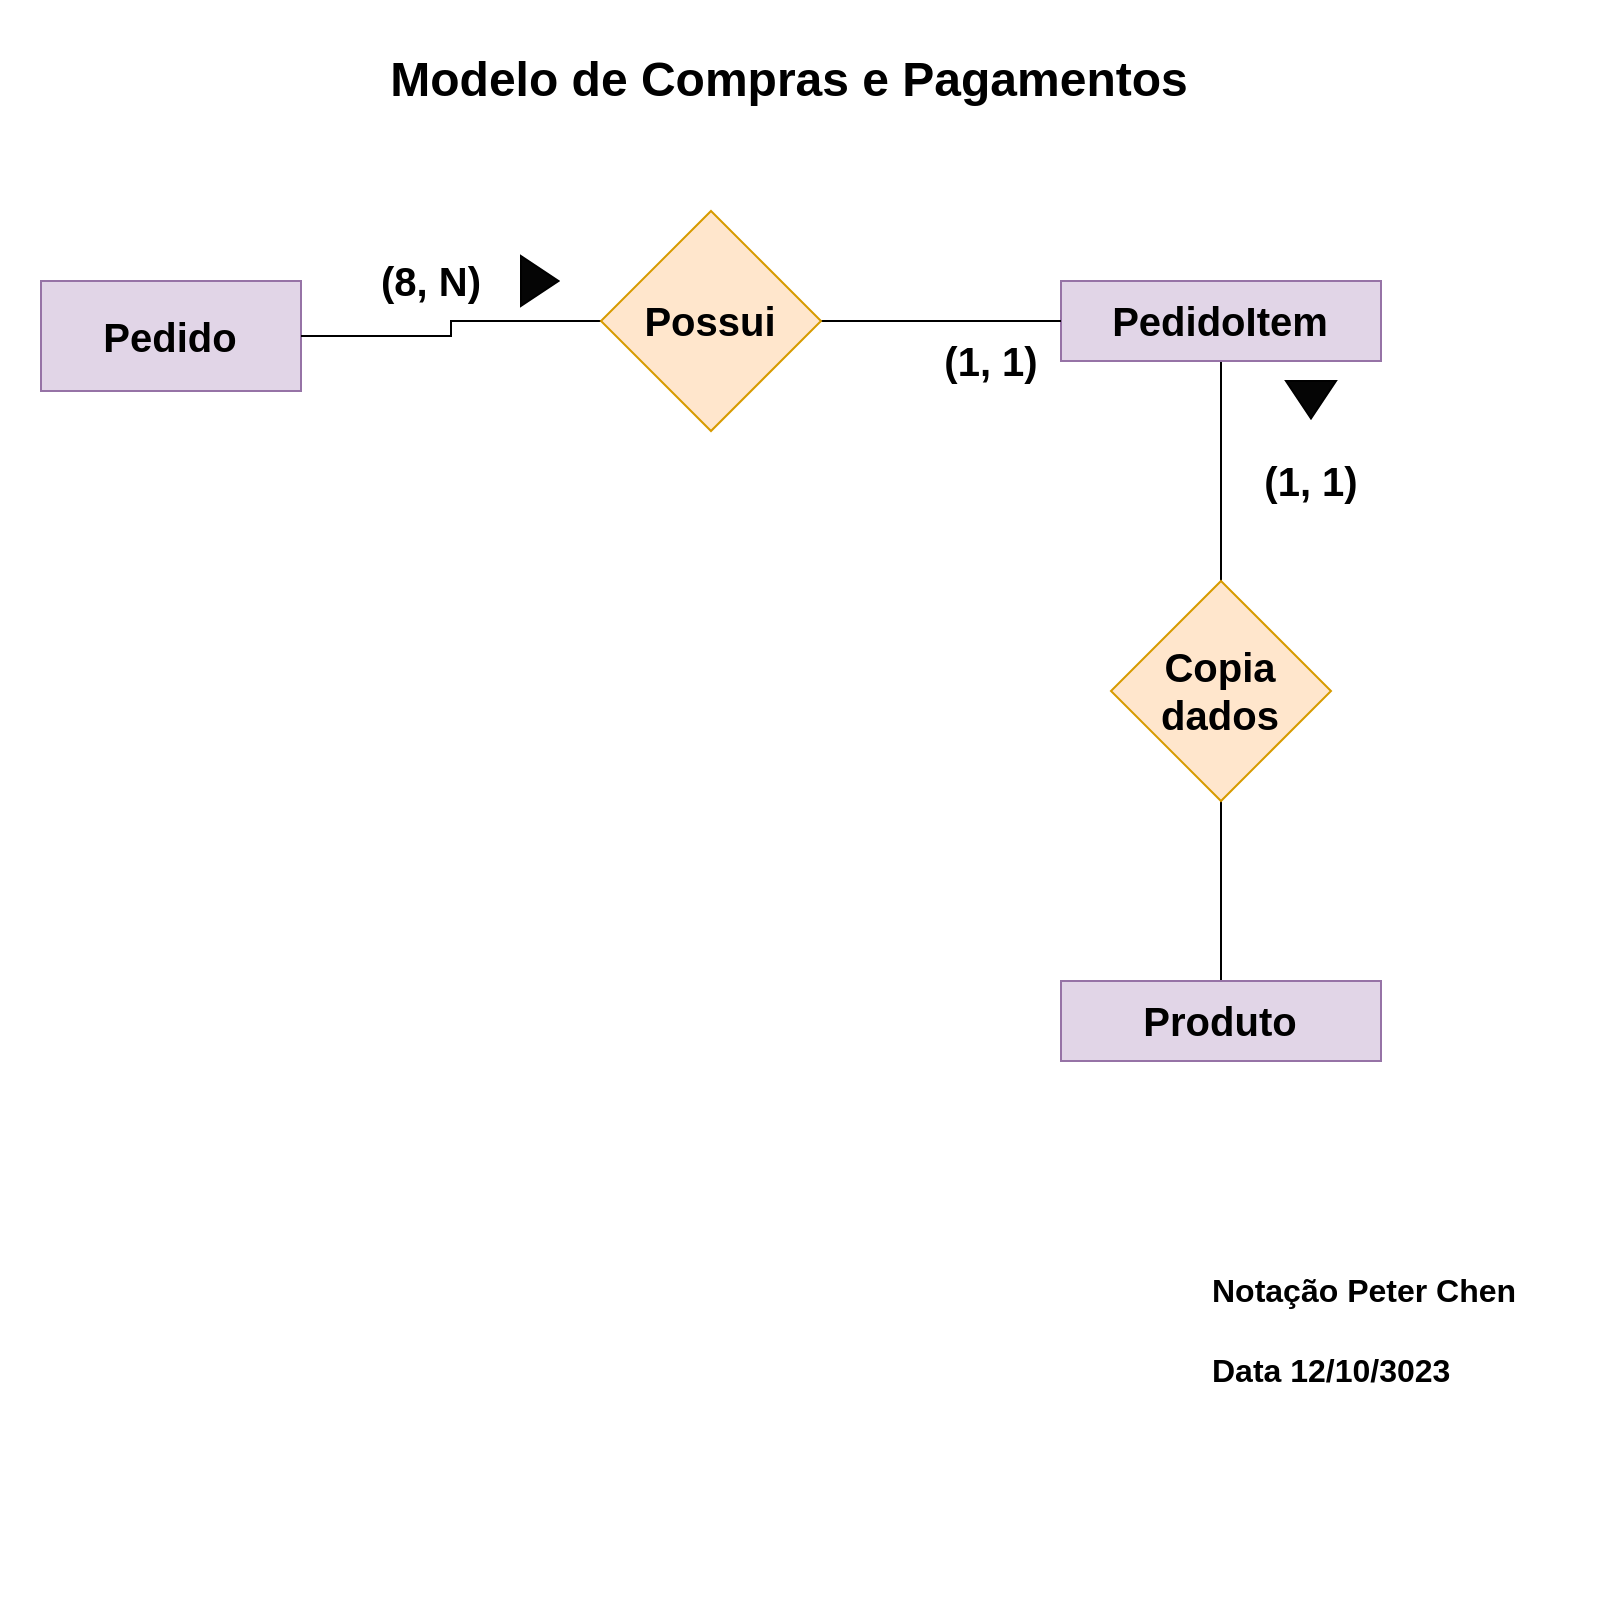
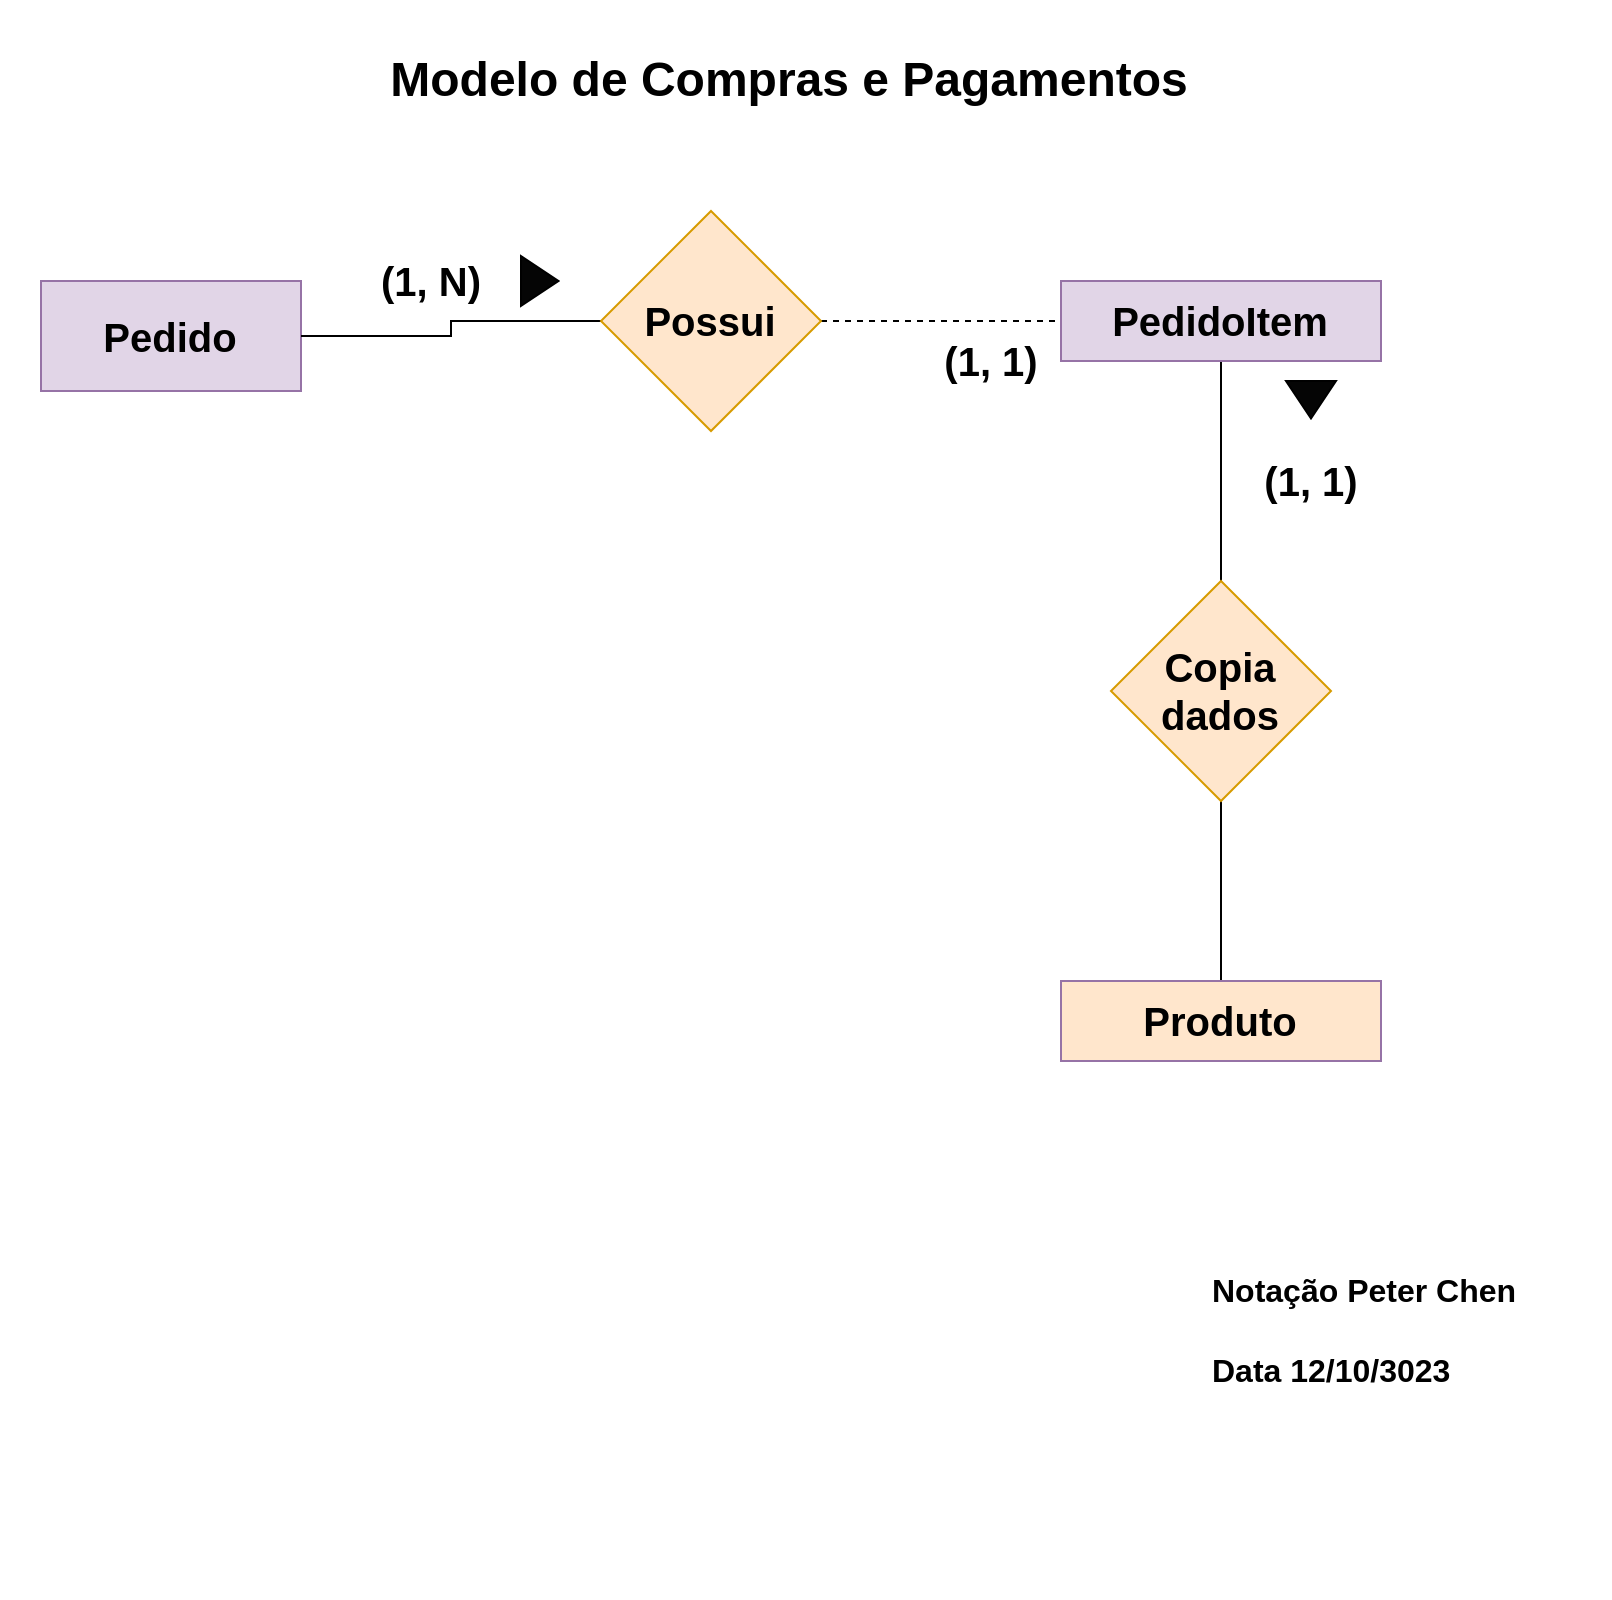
node "(8, N)": label "(8, N)" -> "(1, N)"
edge "Possui" -- "PedidoItem": style solid -> dashed
node "Produto": fillcolor #e1d5e7 -> #ffe6cc
